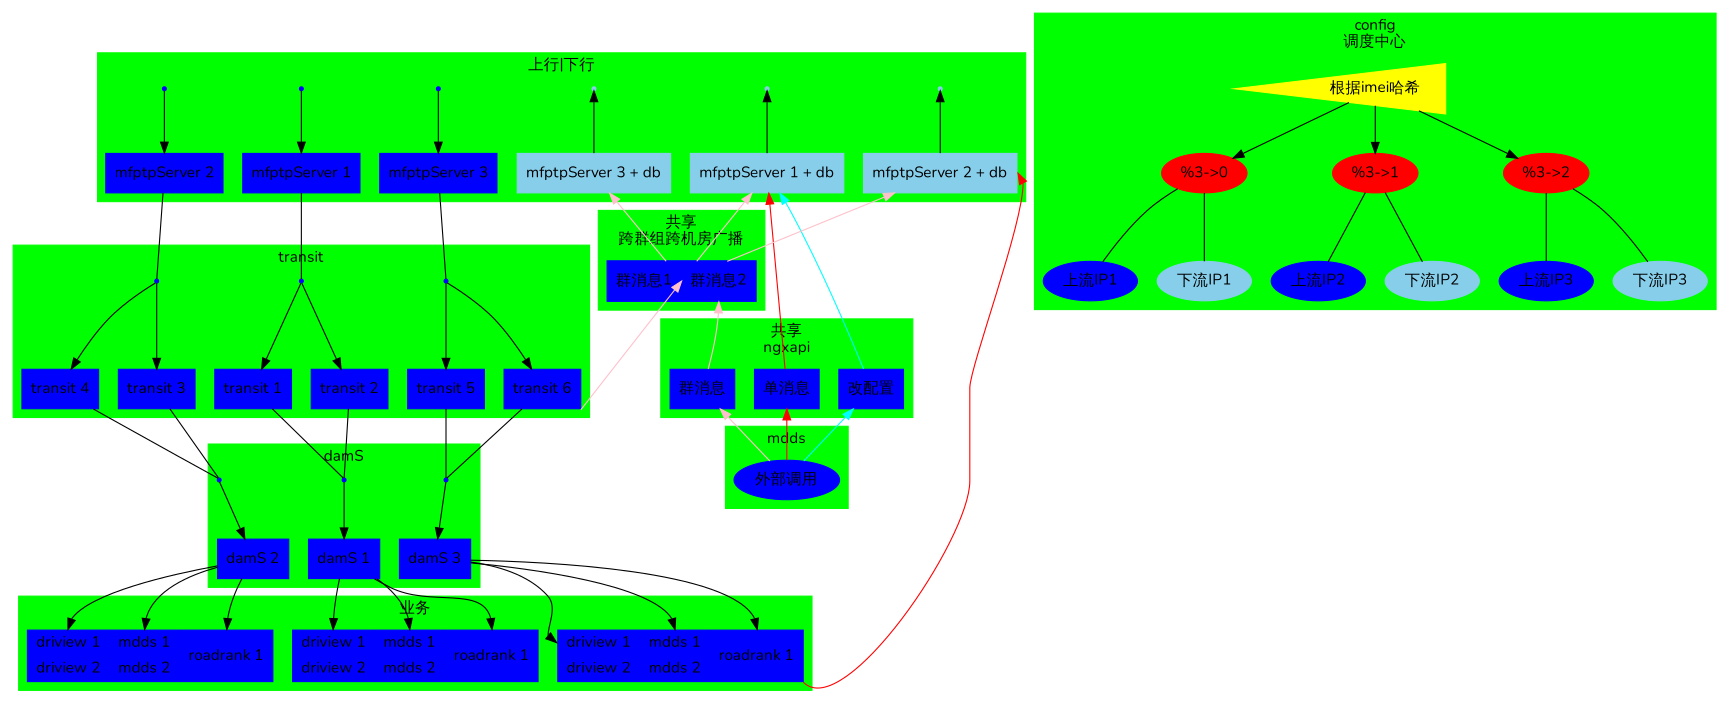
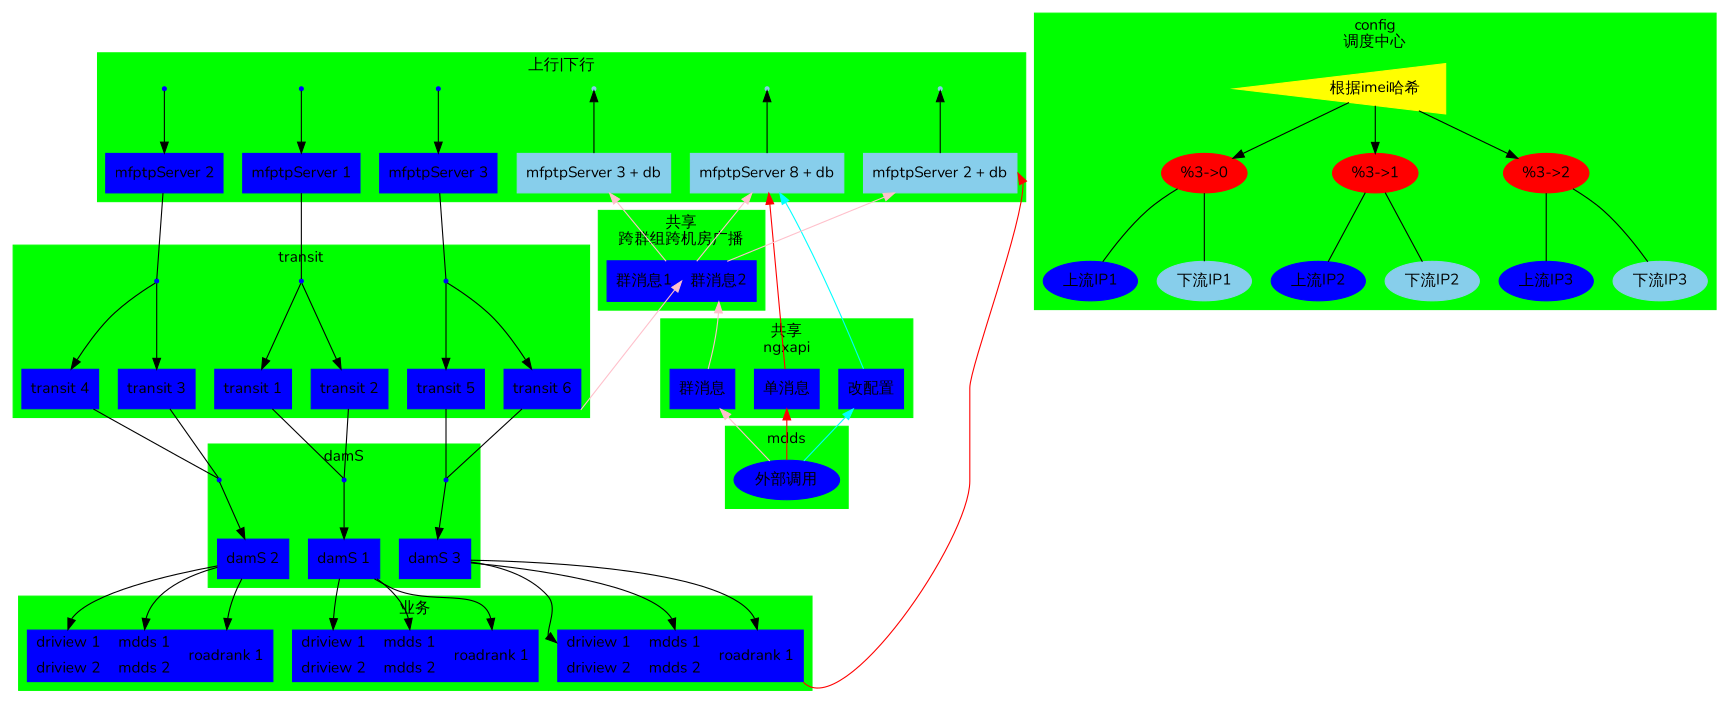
node "mfptpServer 1 + db": label "mfptpServer 1 + db" -> "mfptpServer 8 + db"
